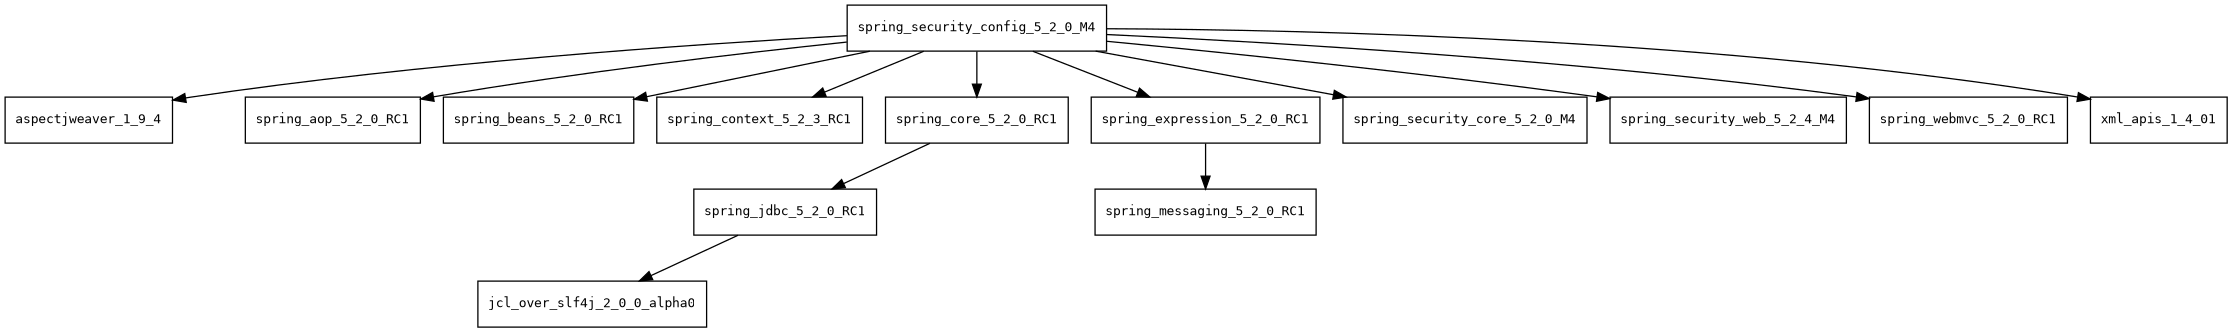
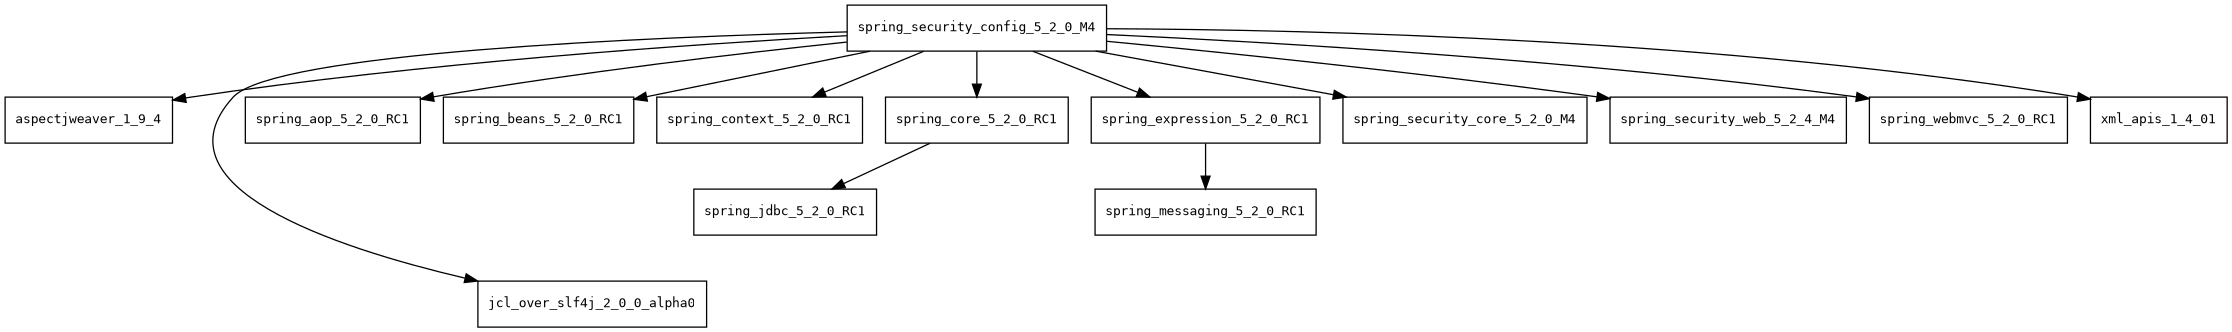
node "spring_context_5_2_3_RC1": label "spring_context_5_2_3_RC1" -> "spring_context_5_2_0_RC1"
edge "spring_jdbc_5_2_0_RC1" -> "jcl_over_slf4j_2_0_0_alpha0": now "spring_security_config_5_2_0_M4" -> "jcl_over_slf4j_2_0_0_alpha0"
